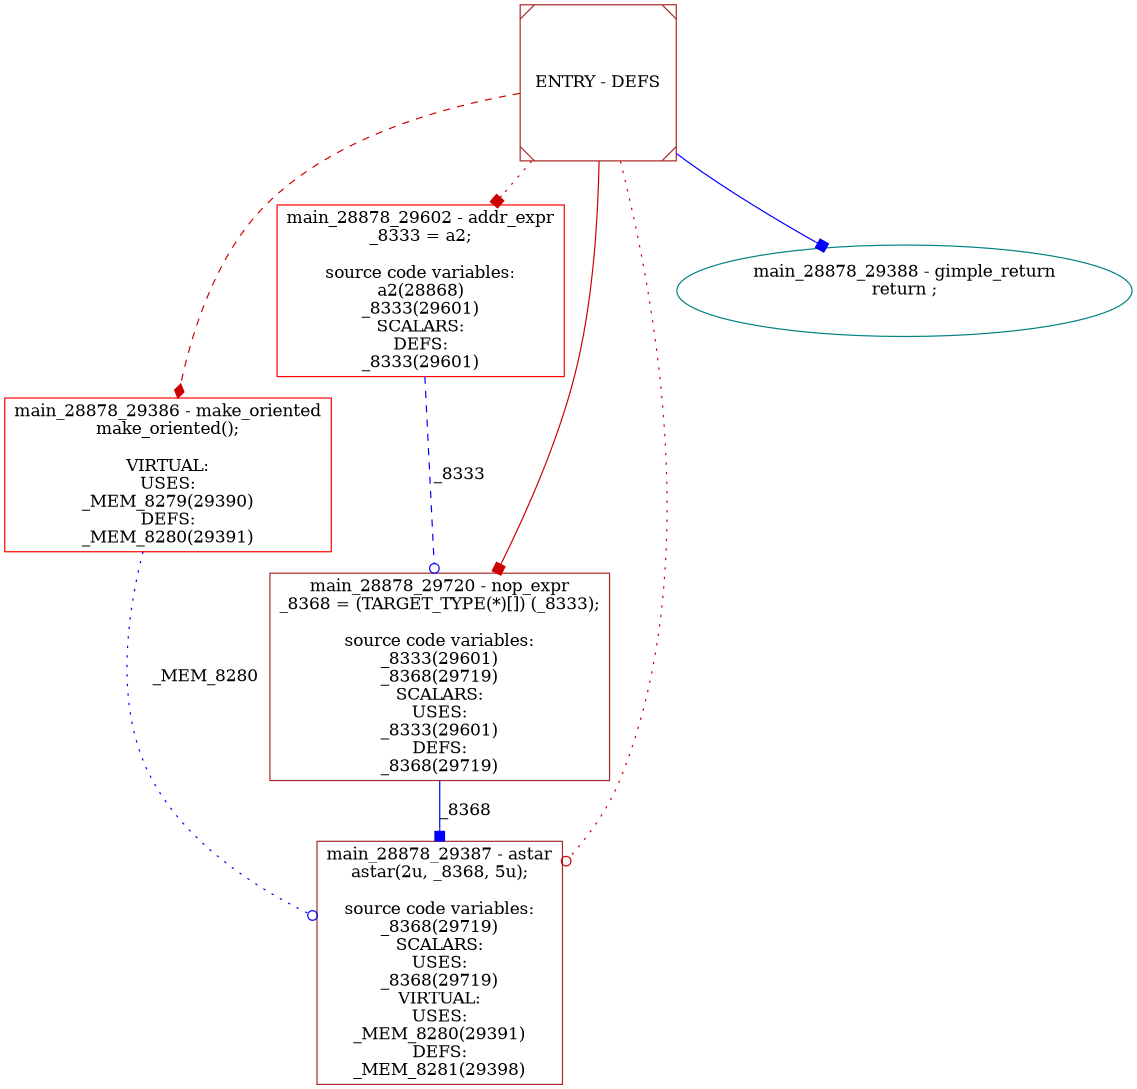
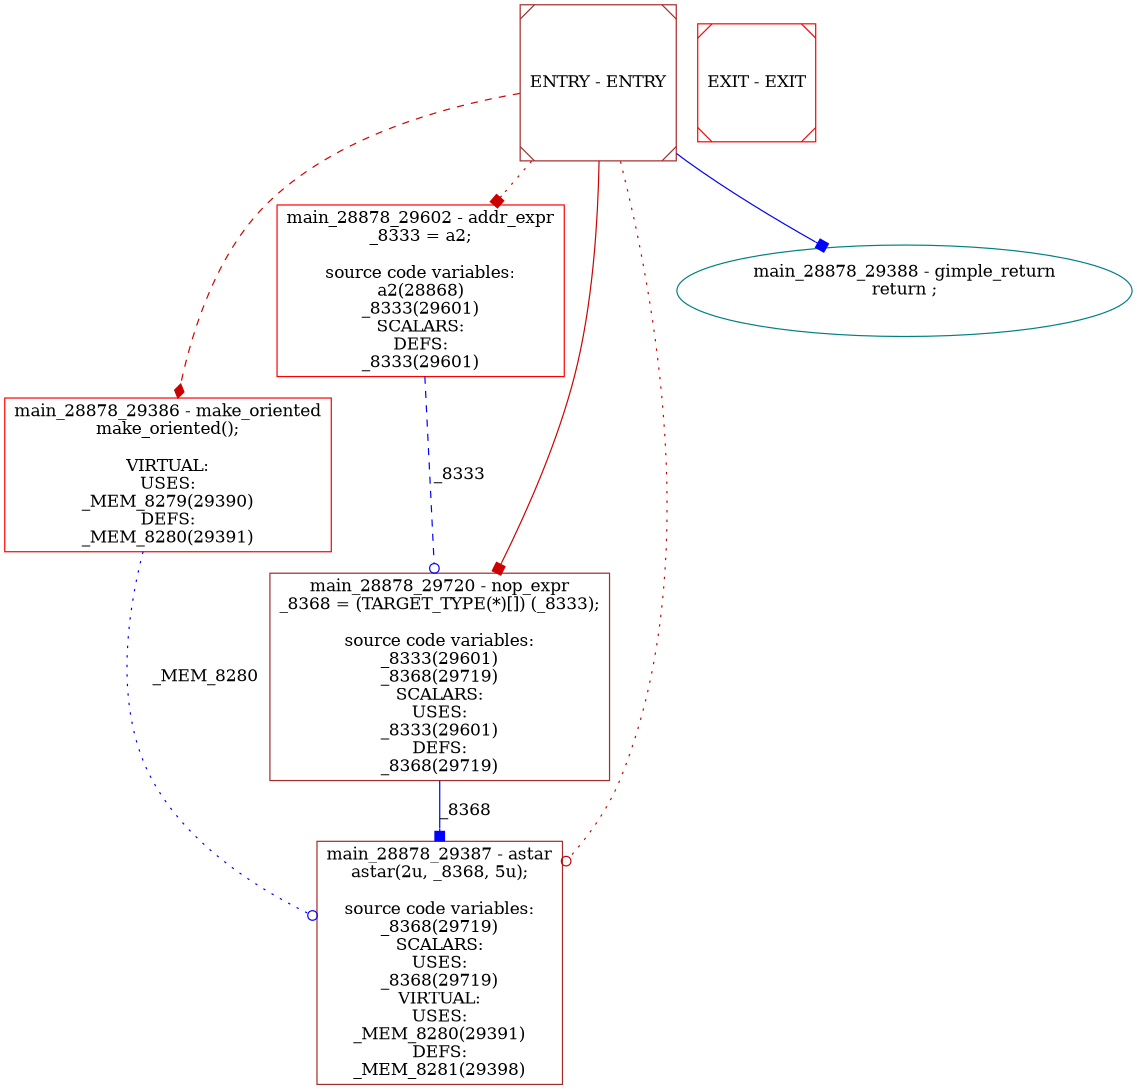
node "ENTRY - DEFS": label "ENTRY - DEFS" -> "ENTRY - ENTRY"
node "EXIT - EXIT": added
